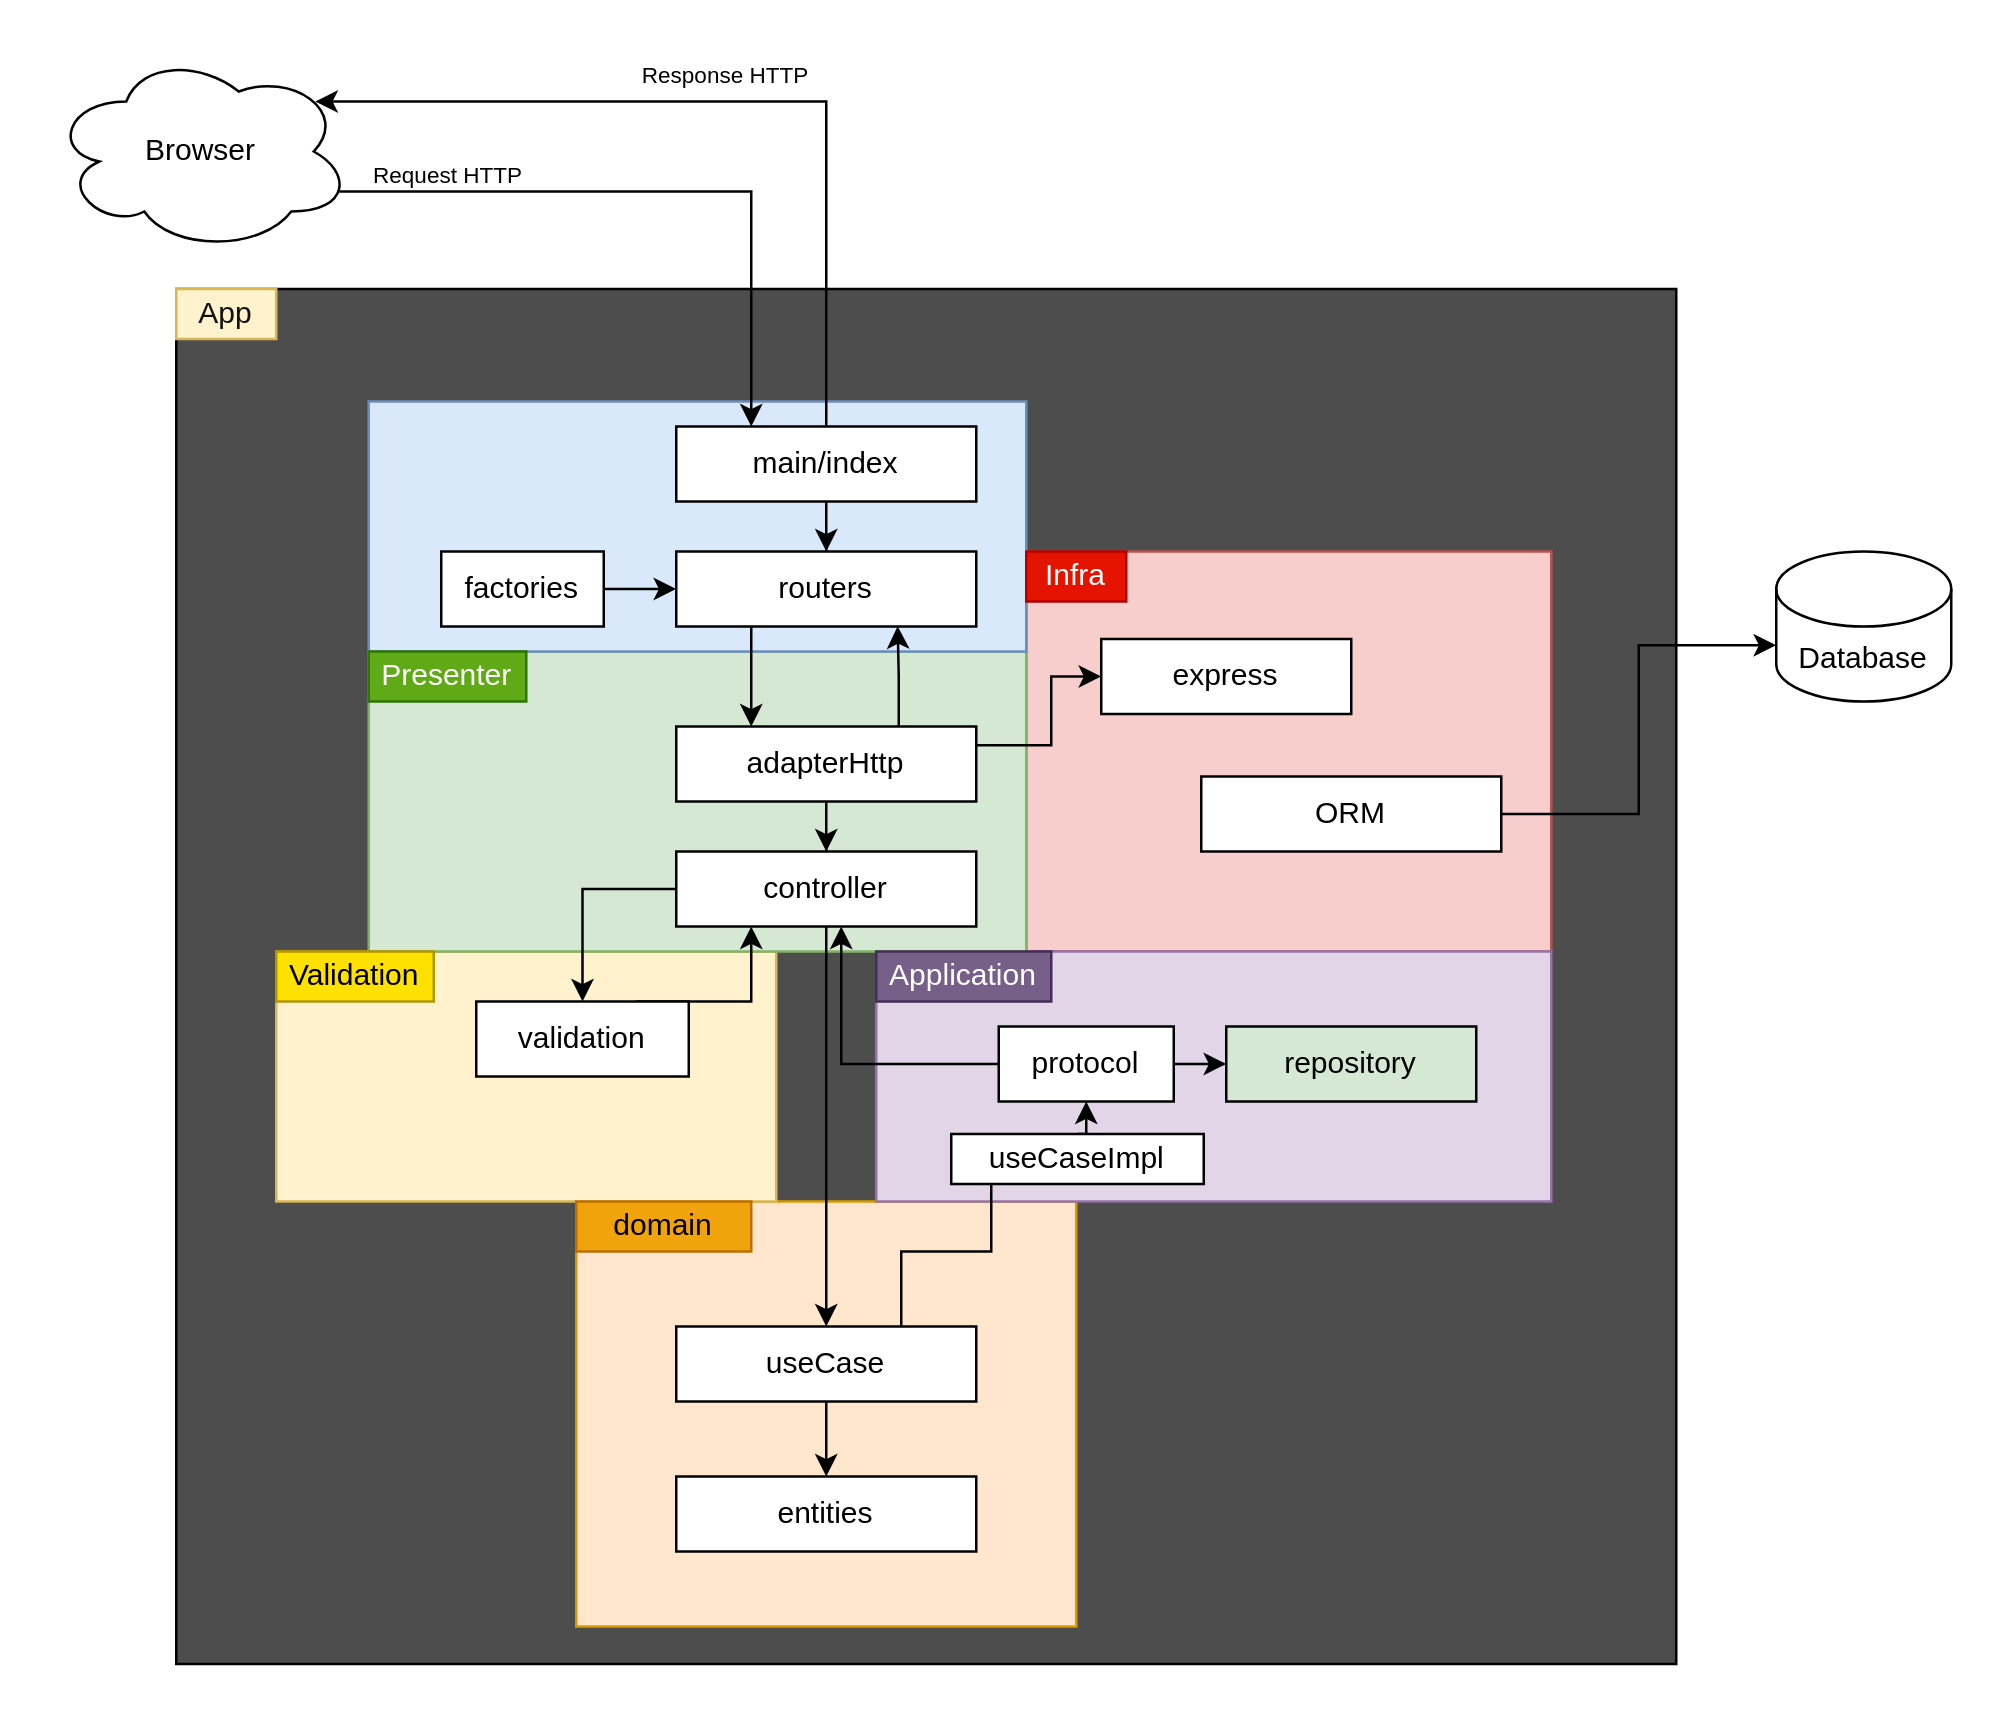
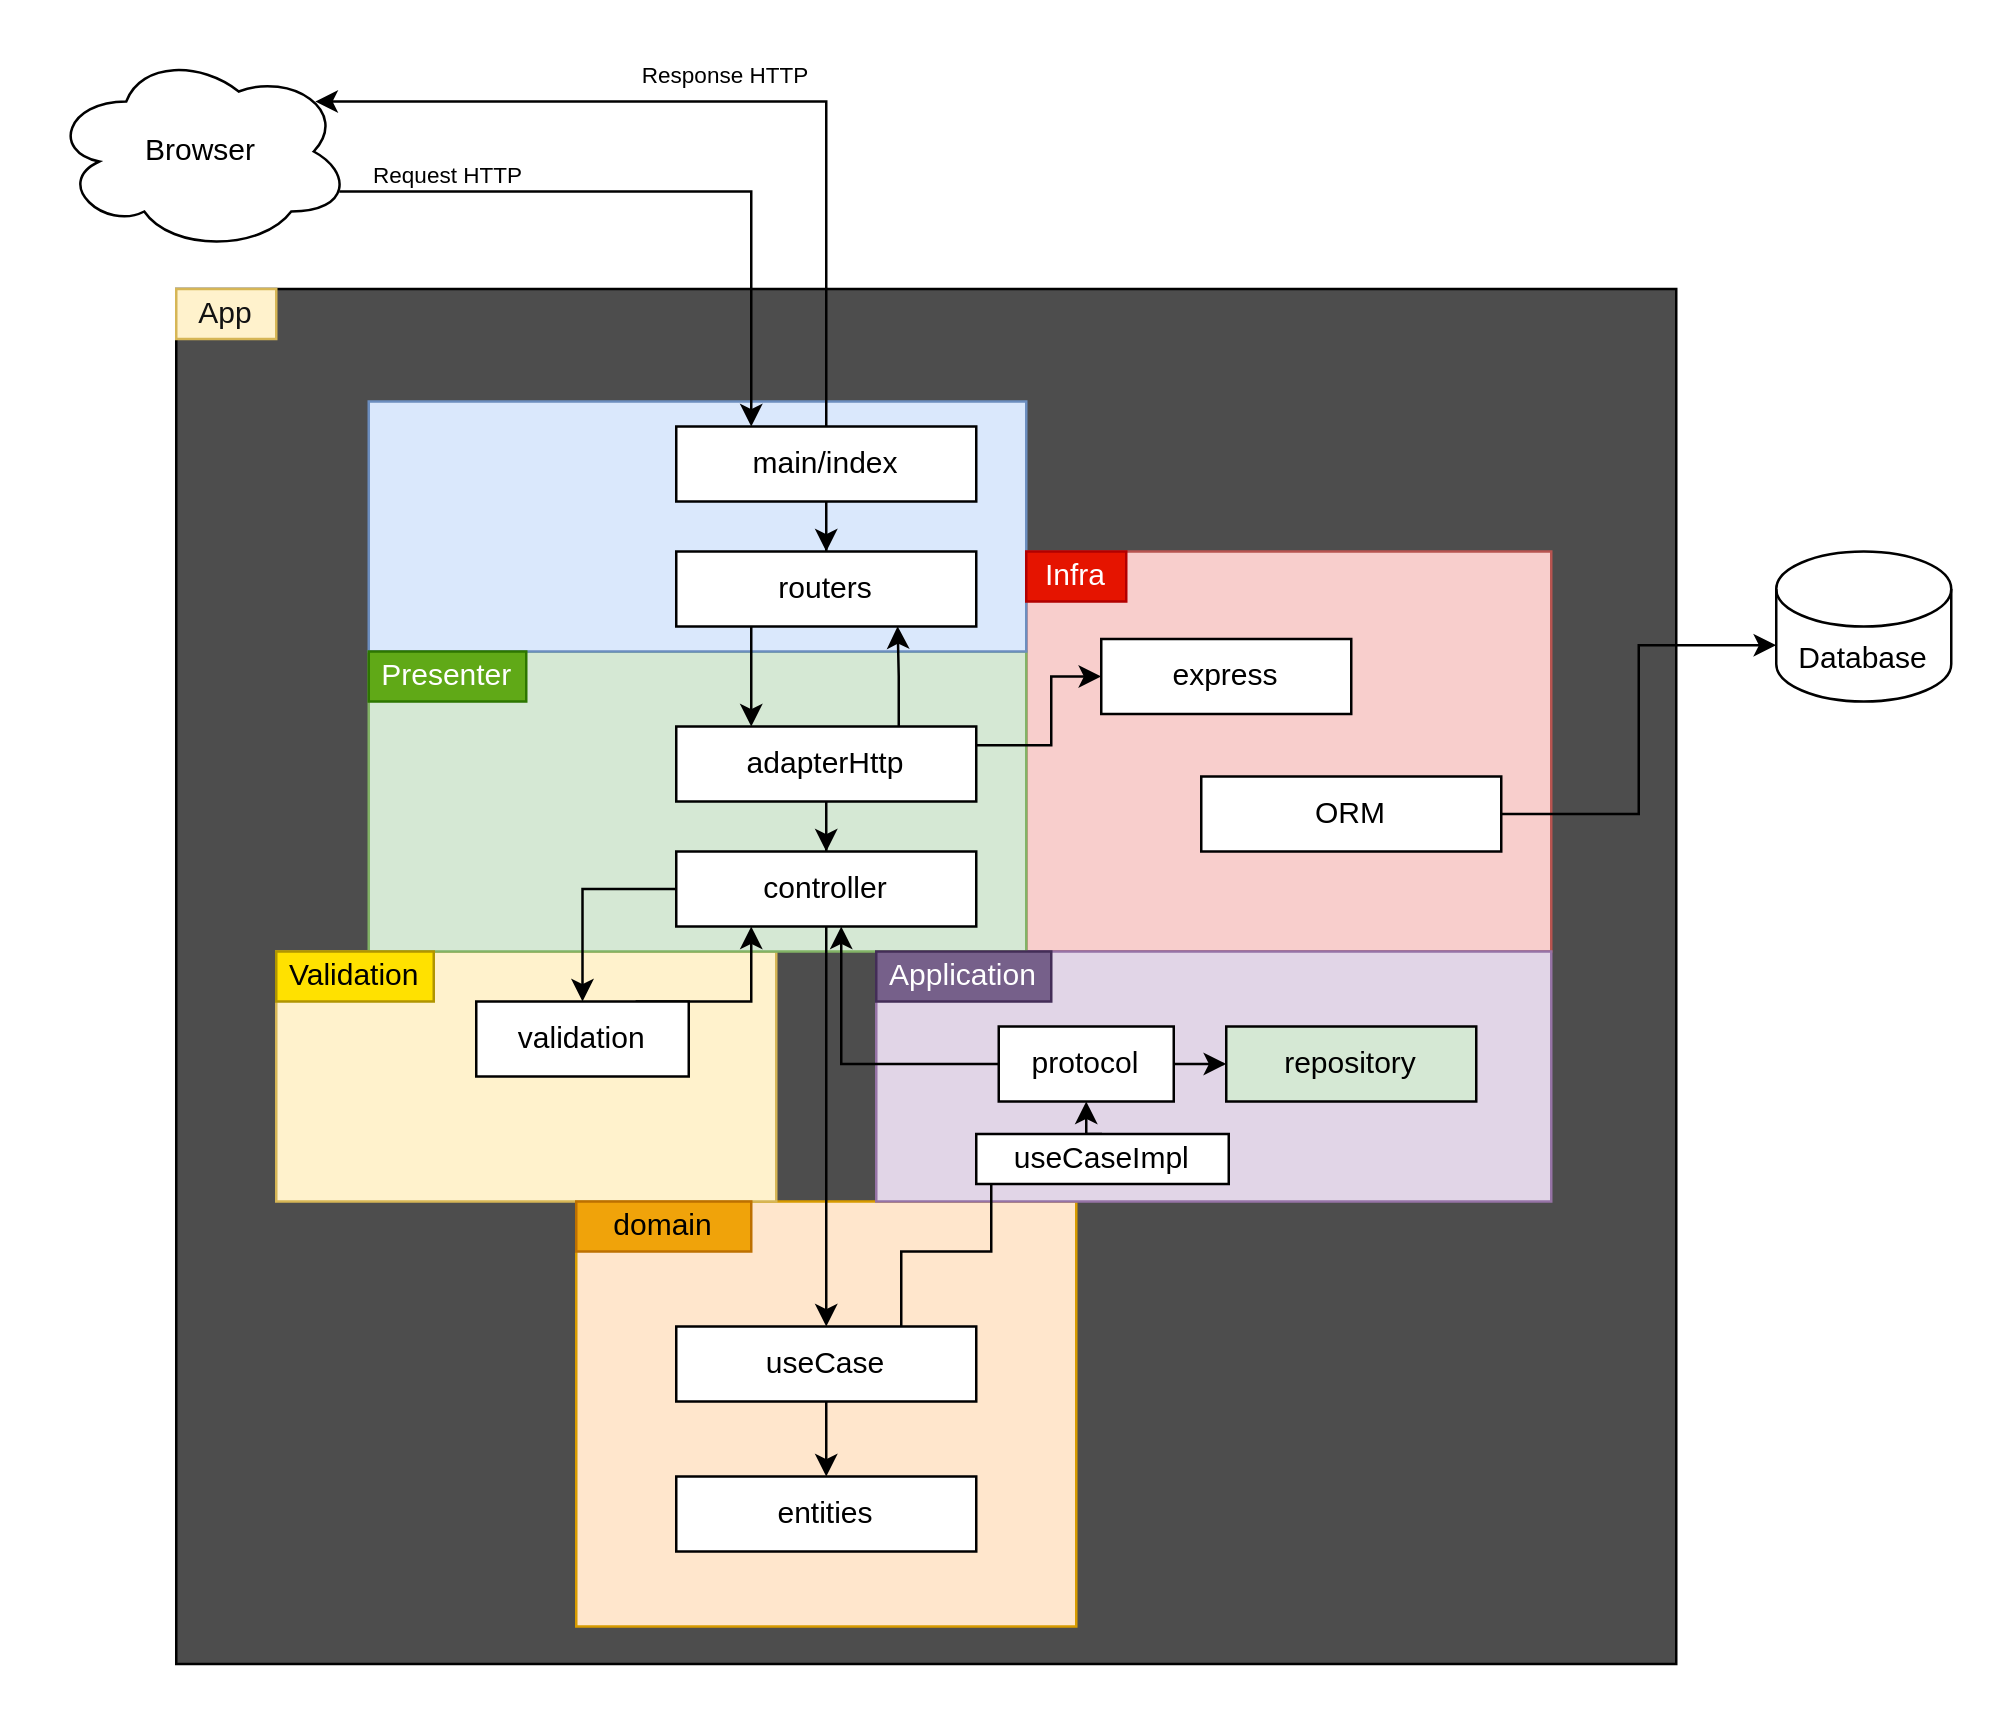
node "factories": removed
edge "factories" -> "routers": removed
node "useCaseImpl": moved (1078, 1159) -> (1103, 1159)
